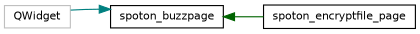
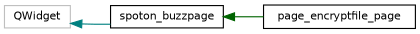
edge "QWidget" -> "spoton_buzzpage": reversed
node "spoton_encryptfile_page": label "spoton_encryptfile_page" -> "page_encryptfile_page"
